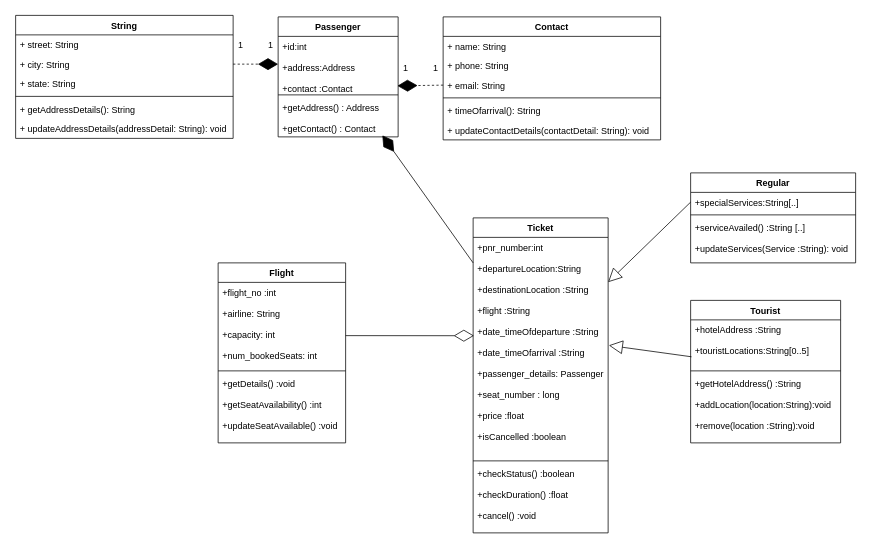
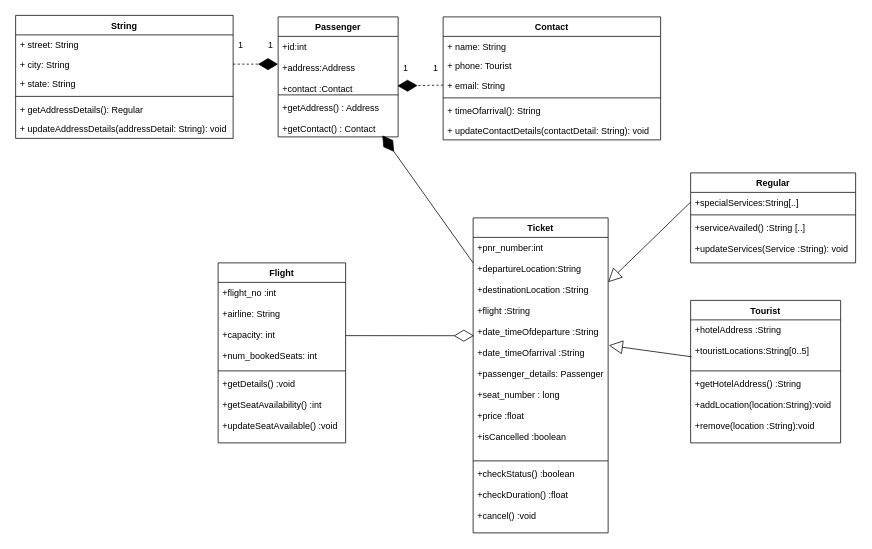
node "+ phone: String": label "+ phone: String" -> "+ phone: Tourist"
node "+ getAddressDetails(): String": label "+ getAddressDetails(): String" -> "+ getAddressDetails(): Regular"
